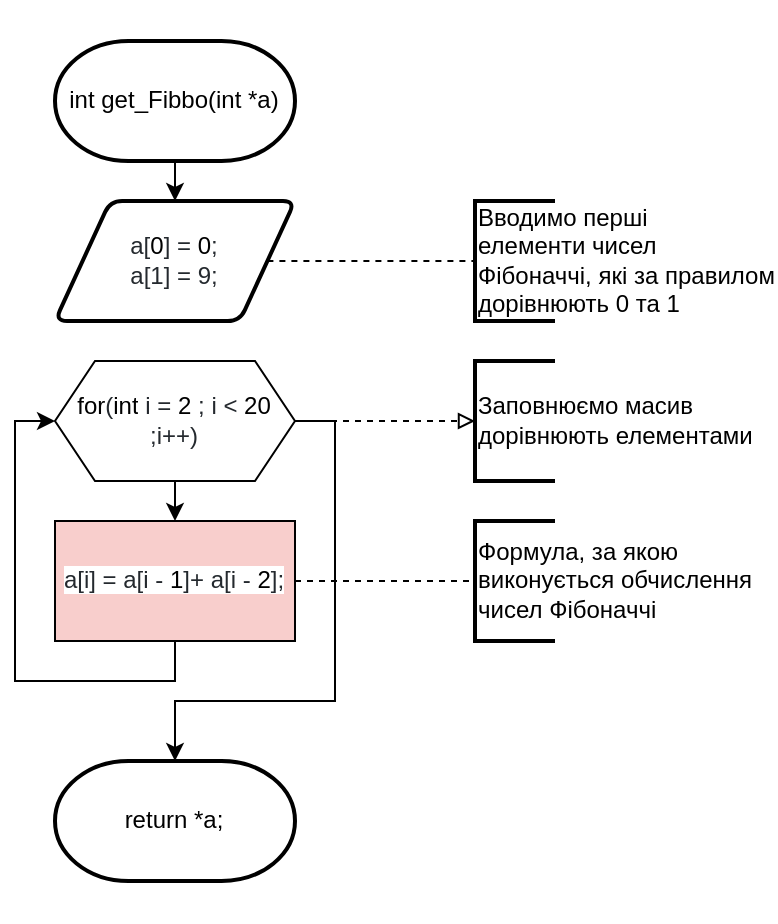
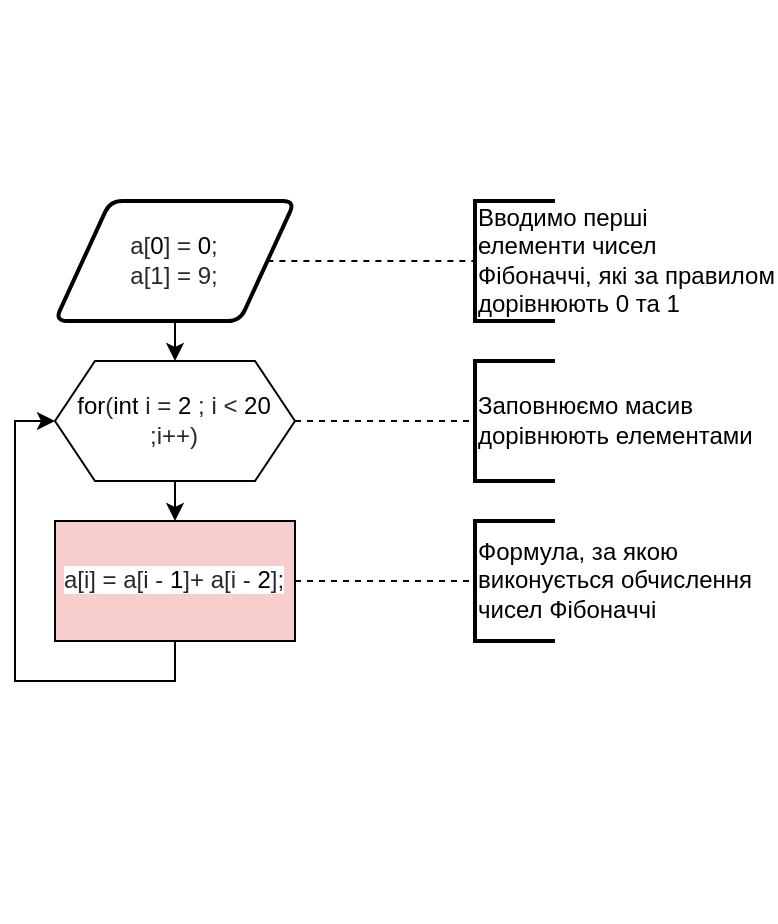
node "int get_Fibbo(int *a)": removed
edge "int get_Fibbo(int *a)" -> "а[0] = 0; a[1] = 9;": removed
edge "а[0] = 0; a[1] = 9;" -> "for(int i = 2 ; i < 20 ;i++)": added
edge "for(int i = 2 ; i < 20 ;i++)" -> "Заповнюємо масив дорівнюють елементами": arrowhead block -> none
edge "for(int i = 2 ; i < 20 ;i++)" -> "return *a;": removed
node "return *a;": removed
